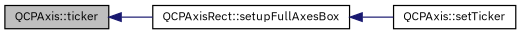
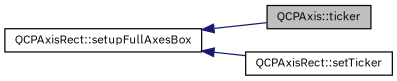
edge "QCPAxisRect::setupFullAxesBox" -> "QCPAxis::ticker": reversed
node "QCPAxis::setTicker": label "QCPAxis::setTicker" -> "QCPAxisRect::setTicker"
